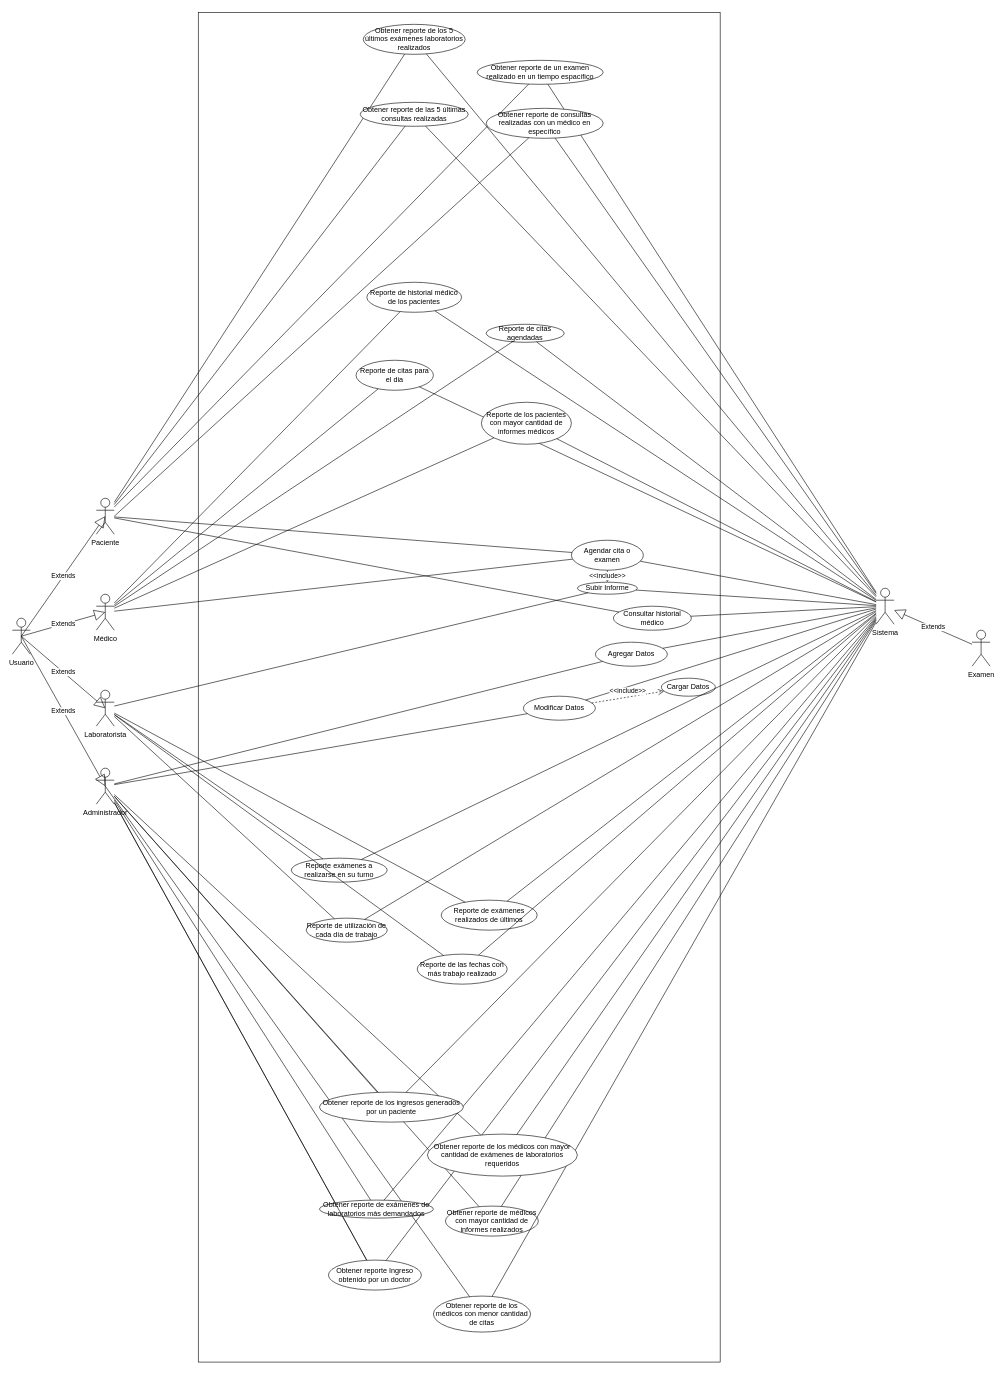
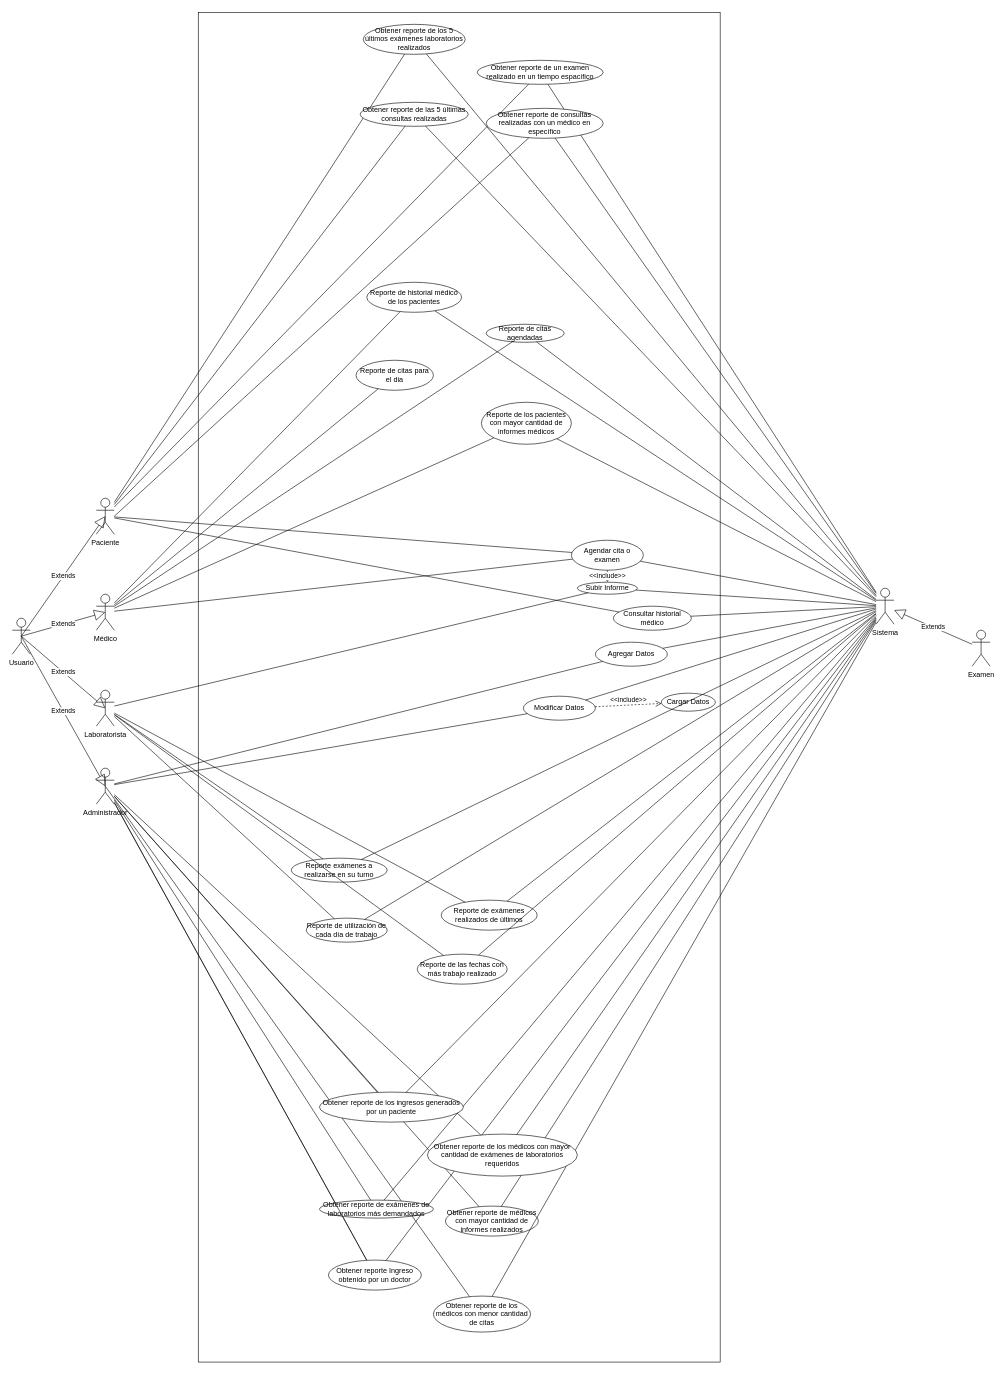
edge "Reporte de citas para el dia" -- "Sistema": removed
node "Cargar Datos": moved (689, 687) -> (689, 702)
